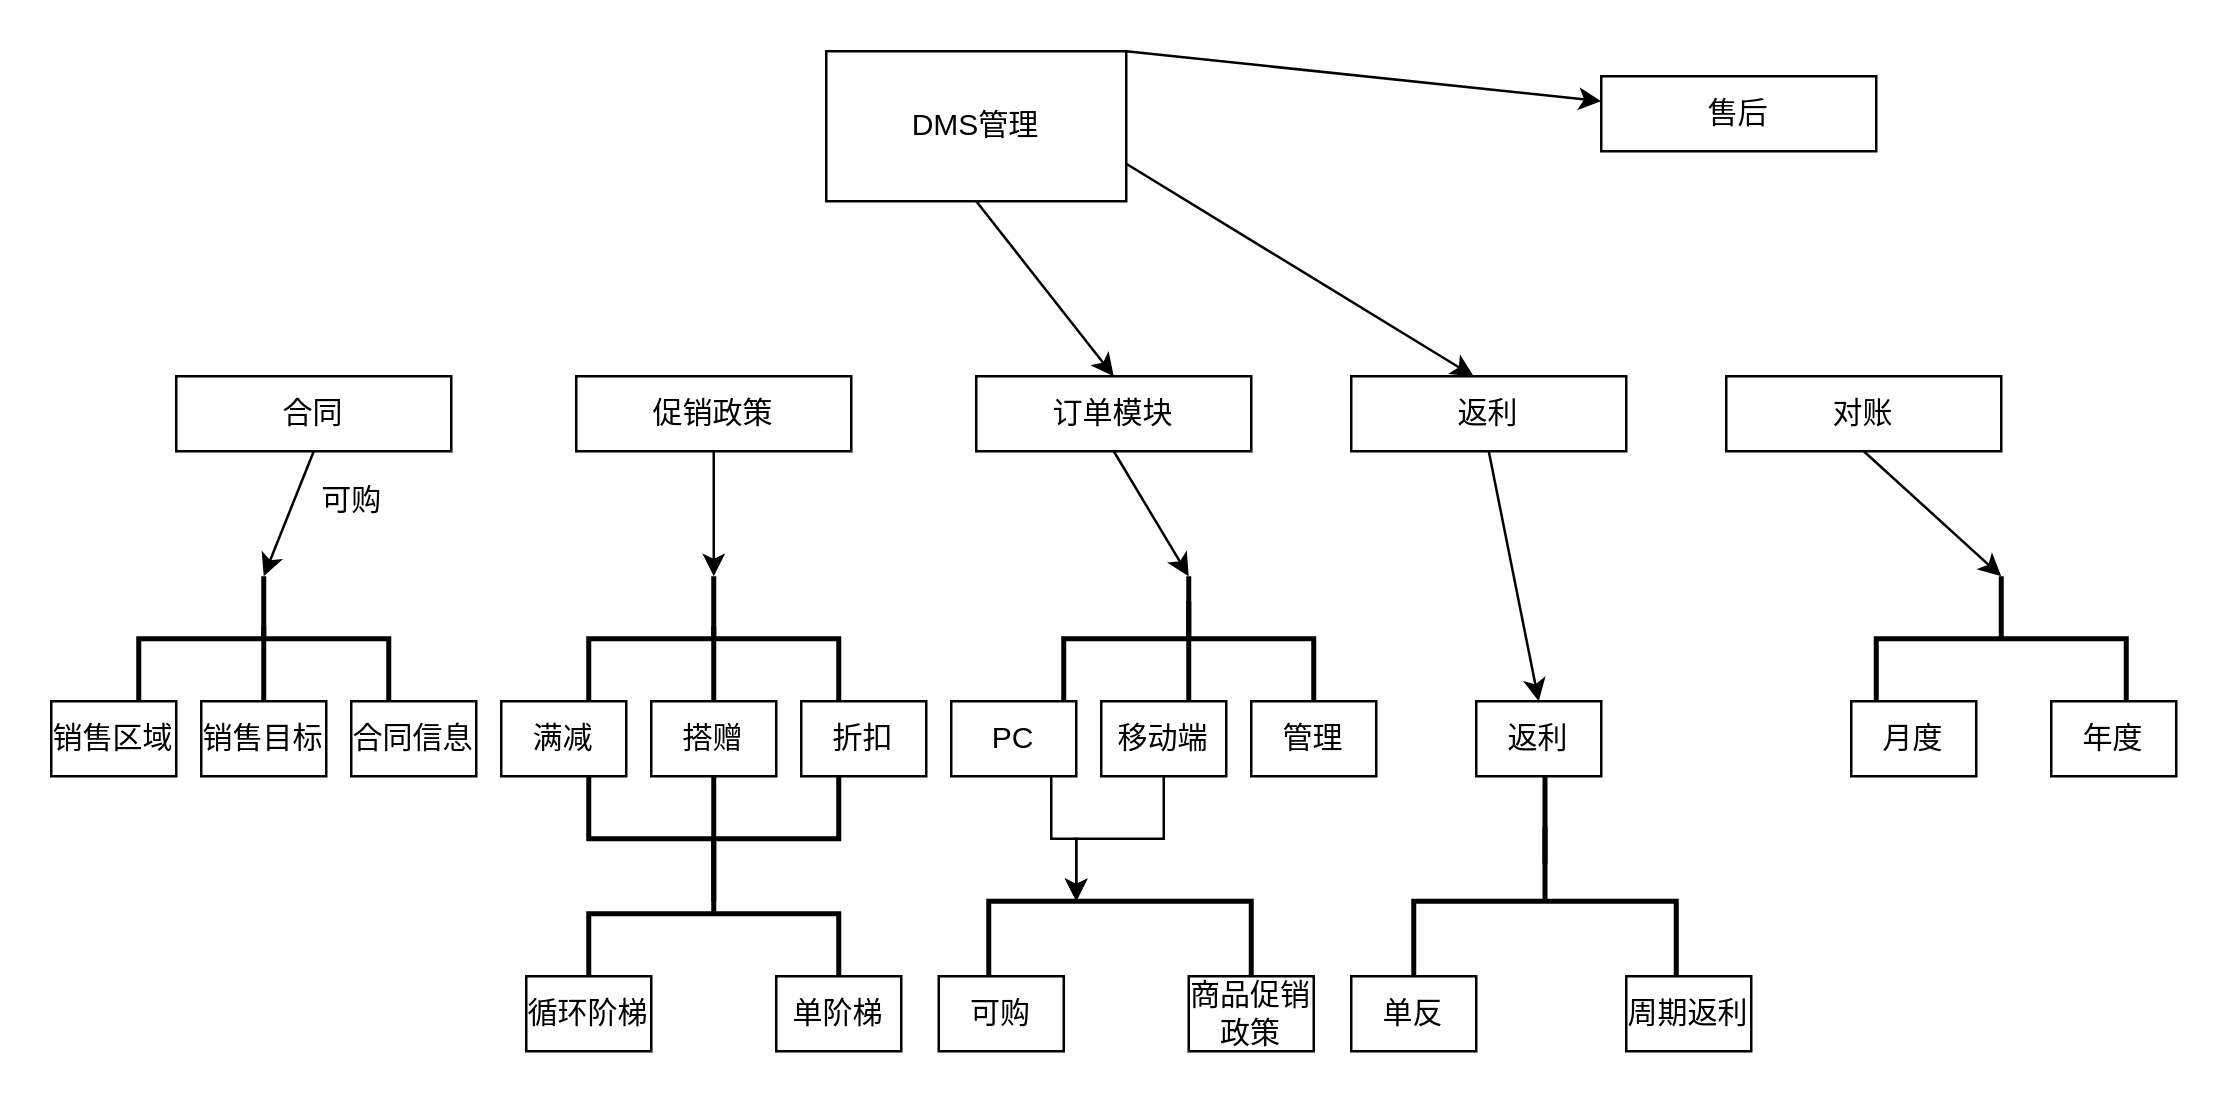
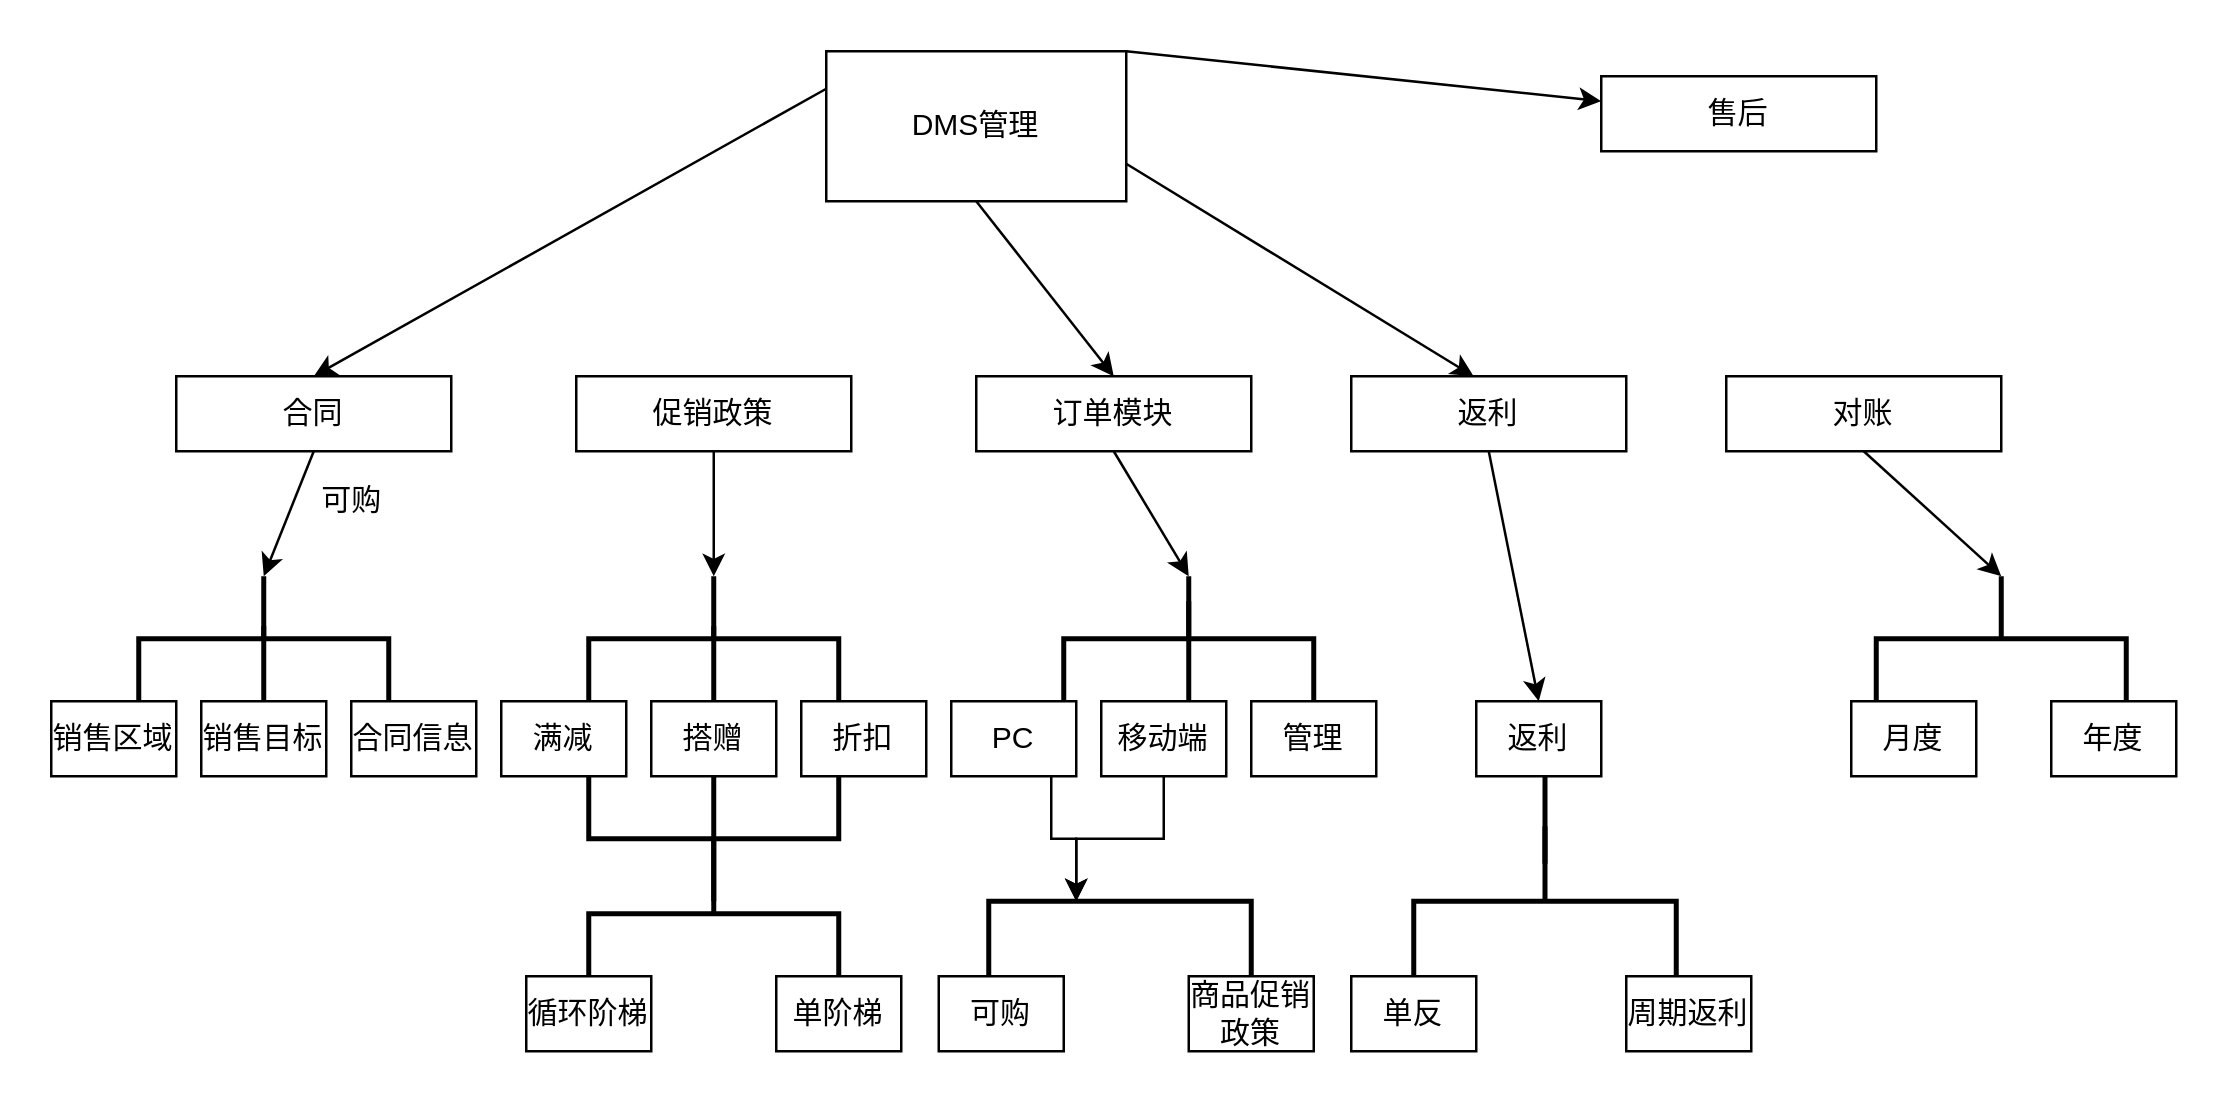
edge "DMS管理" -> "合同": added
